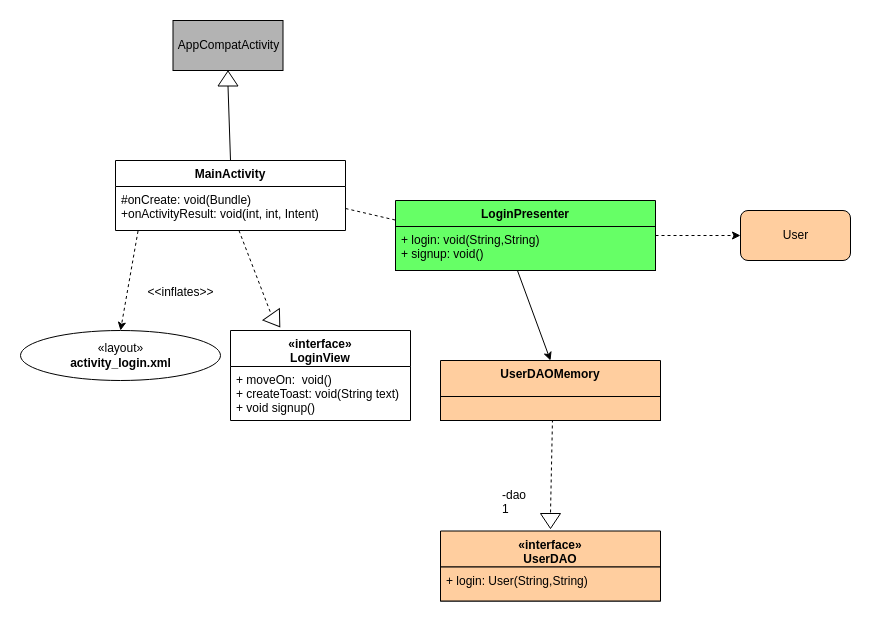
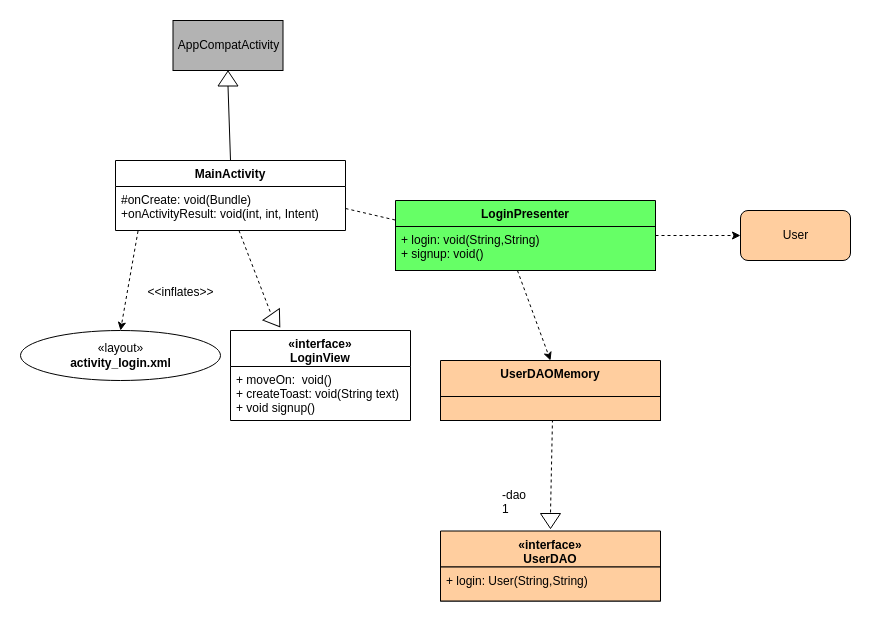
edge "+ login: void(String,String) + signup: void()" -> "UserDAOMemory": style solid -> dashed
